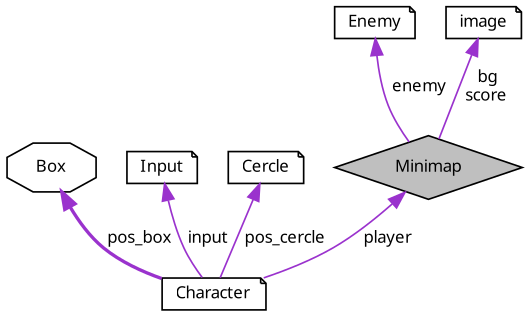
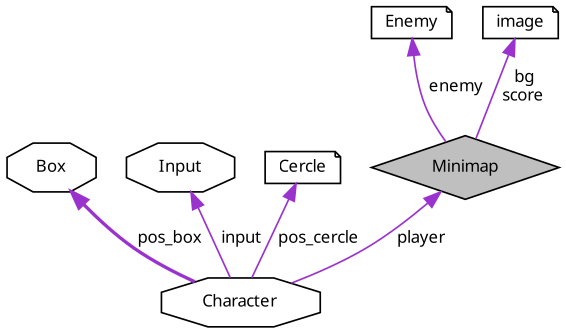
node "Input": shape note -> octagon
node "Character": shape note -> octagon
